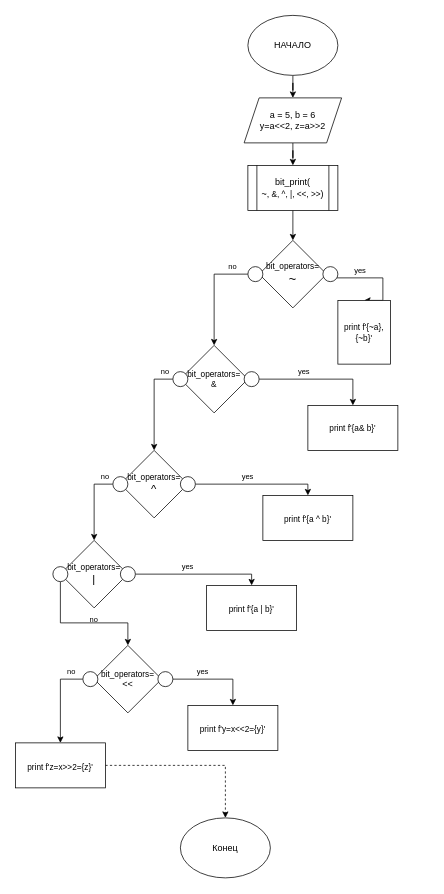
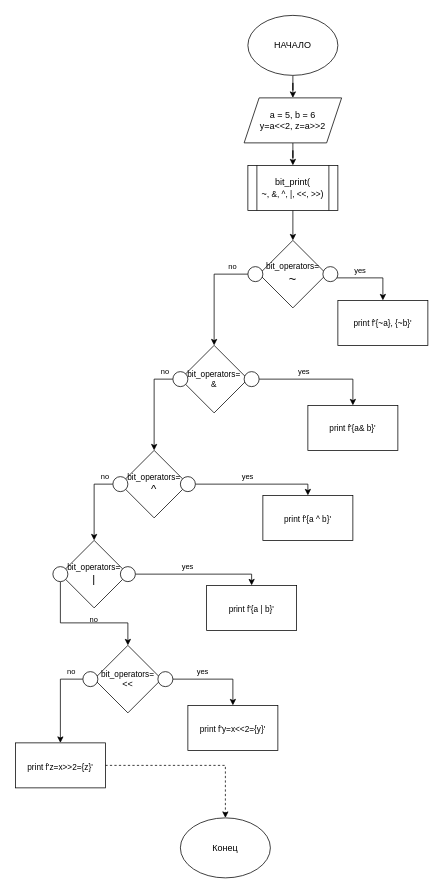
node "print f'{~a}, {~b}'": size 53x64 -> 90x45
